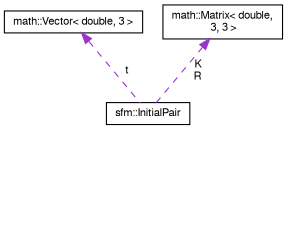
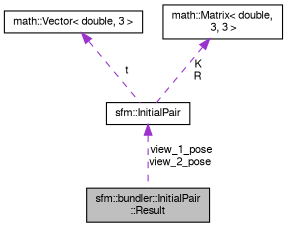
node "sfm::bundler::InitialPair ::Result": added
